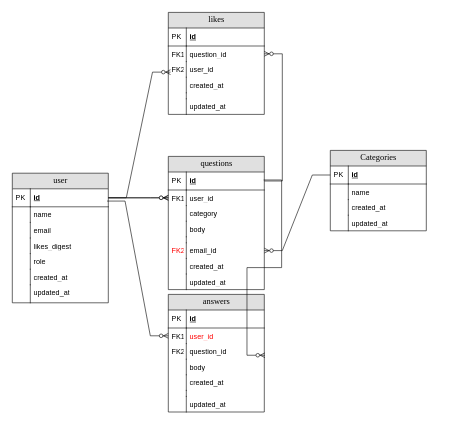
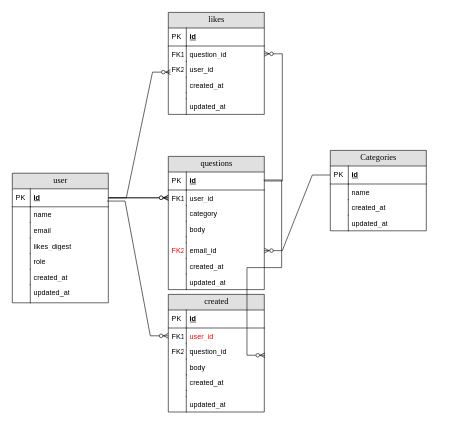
node "answers": label "answers" -> "created"
